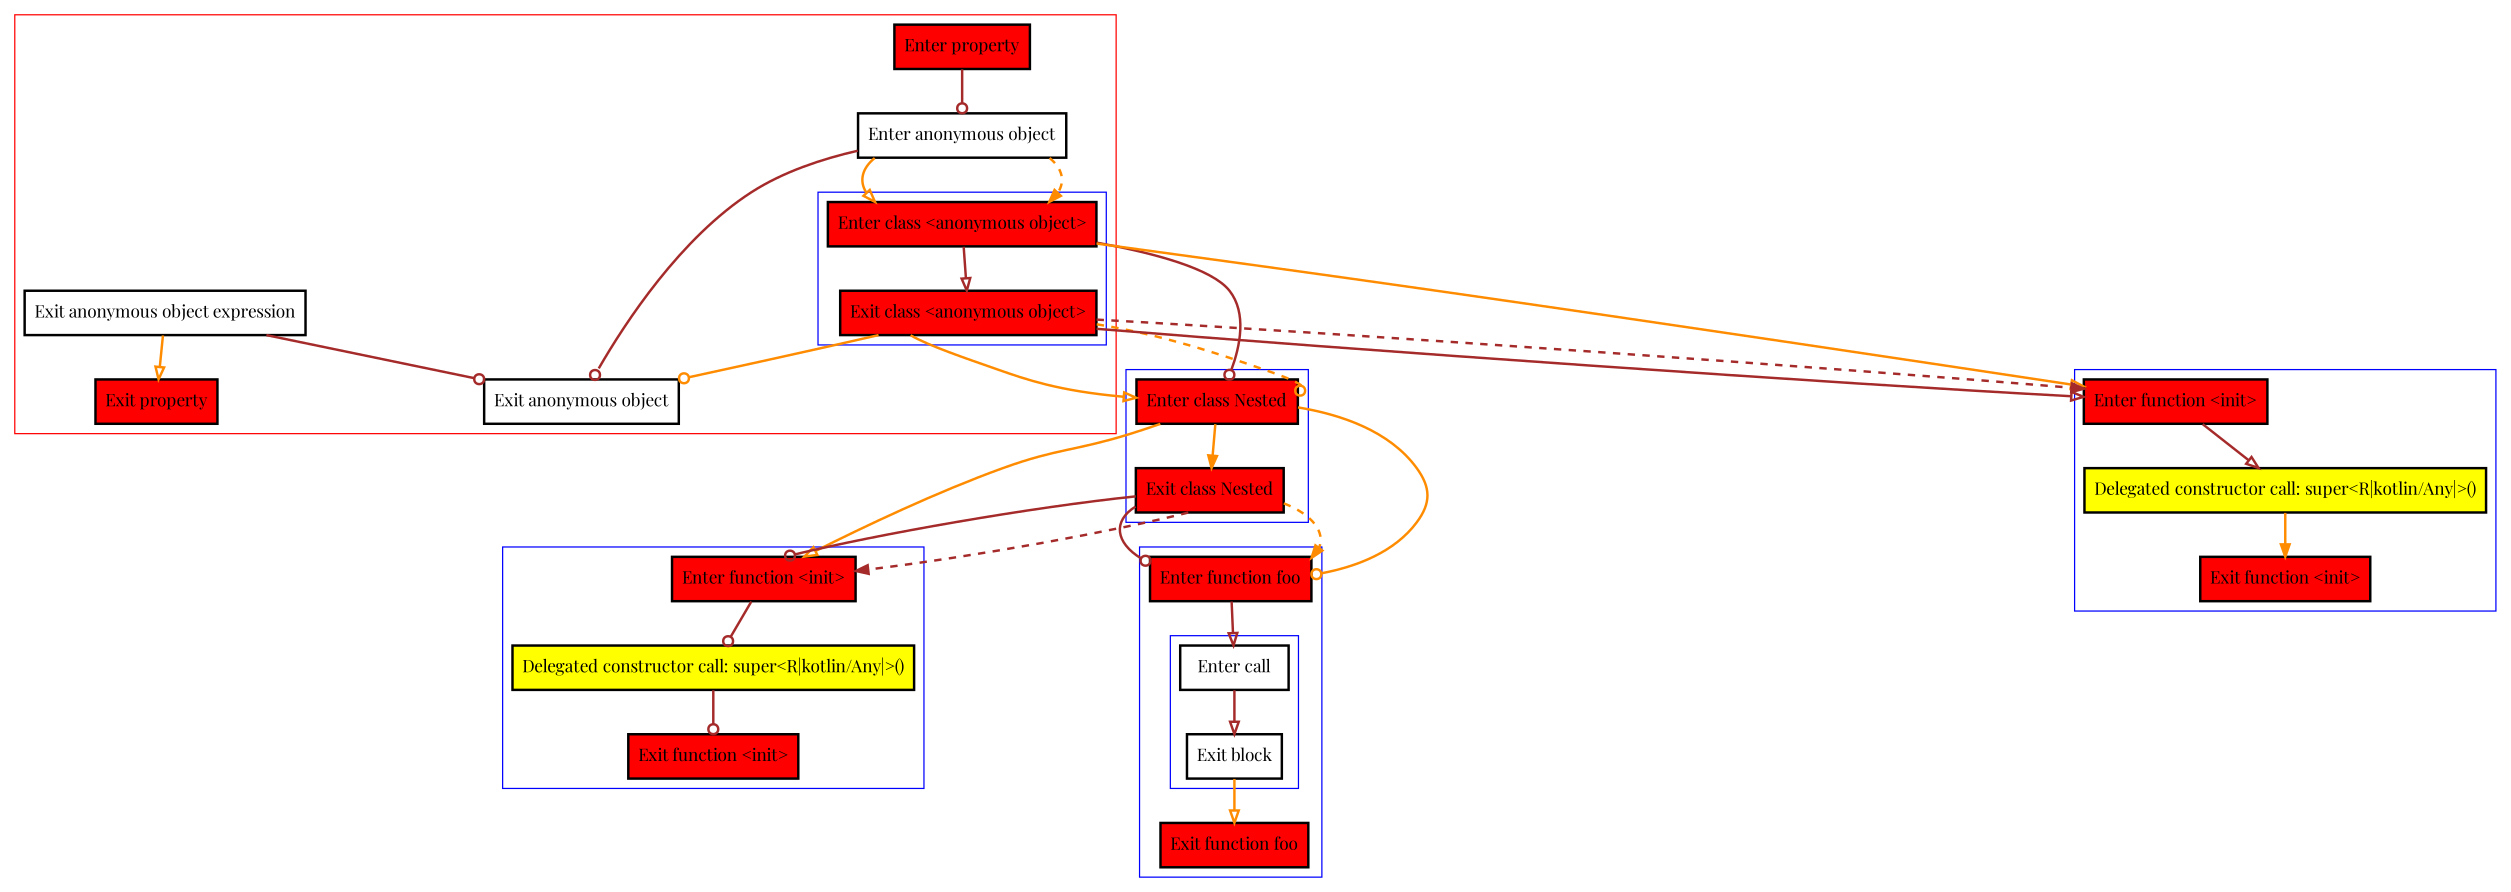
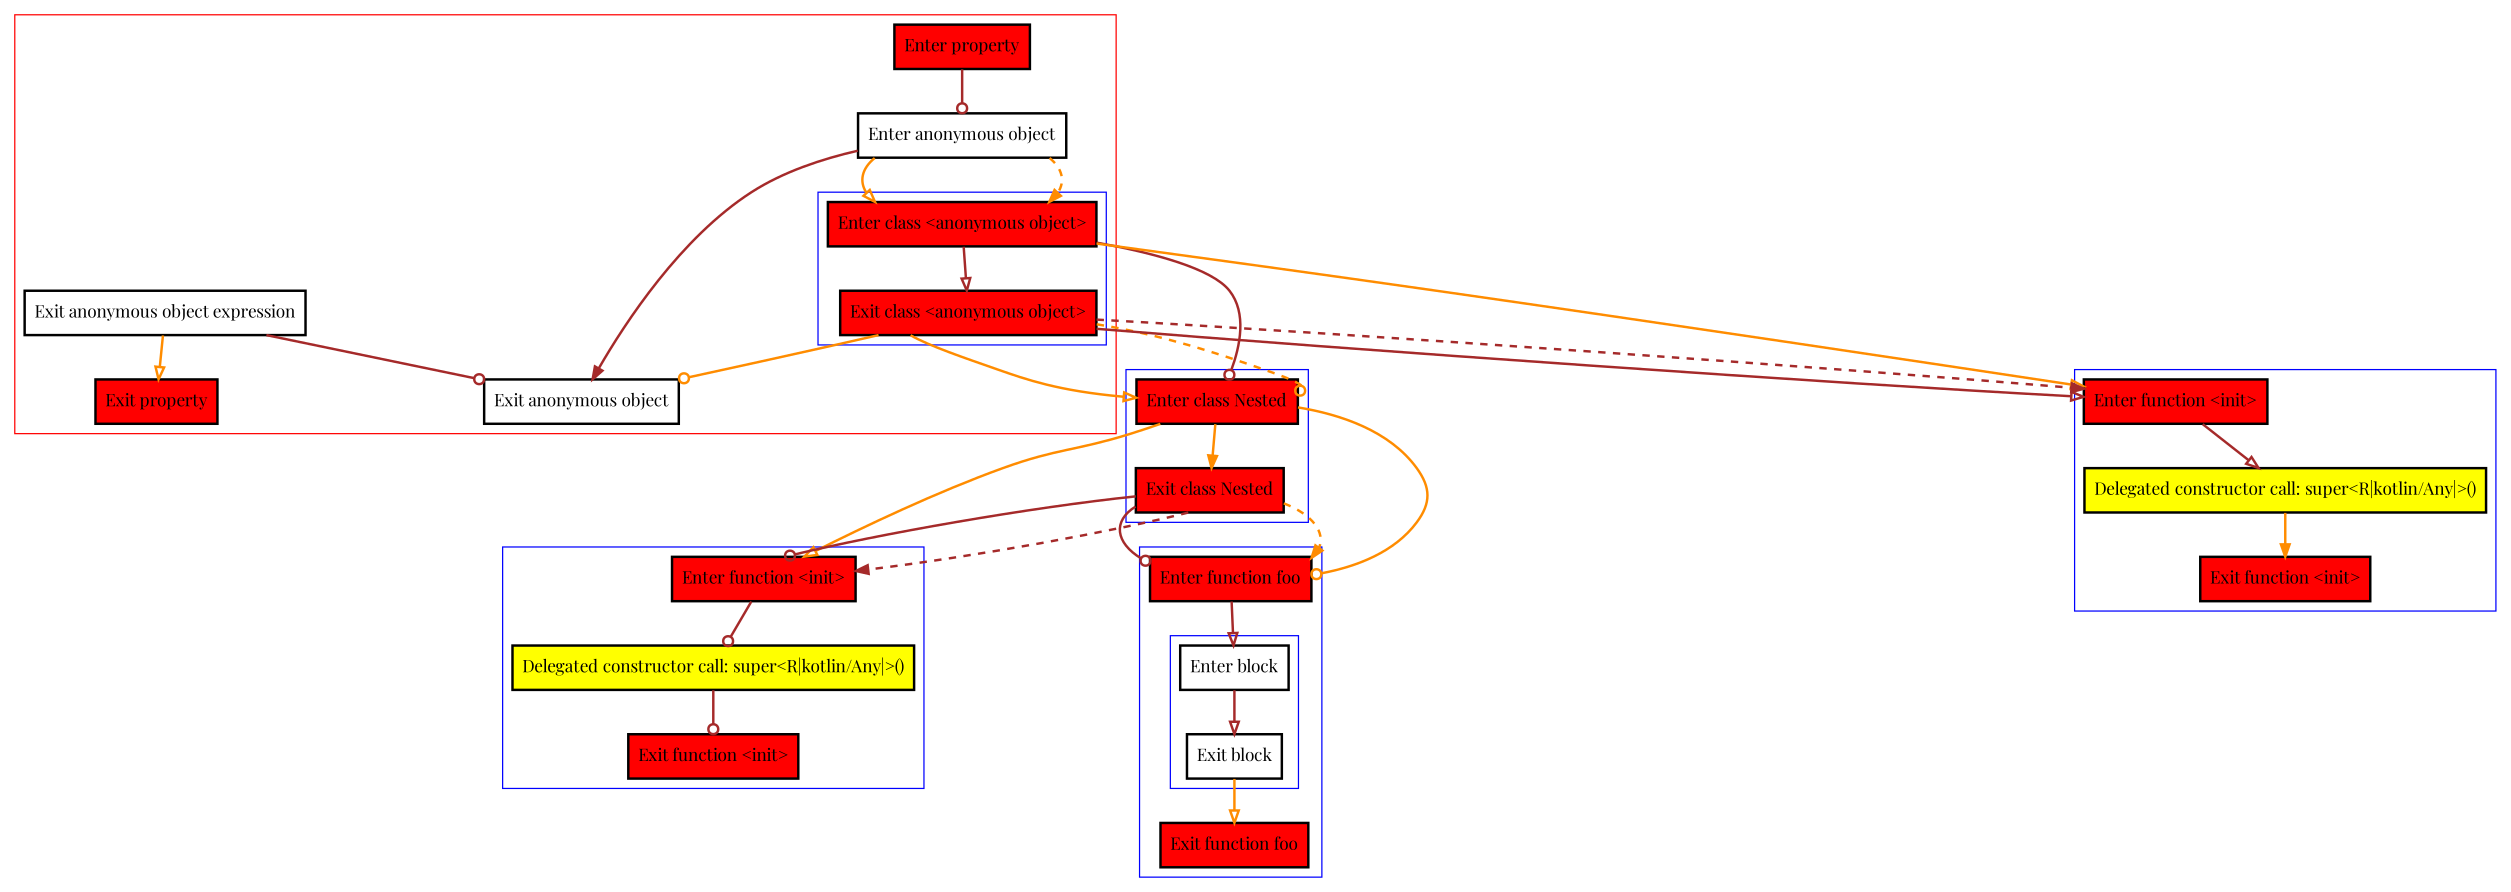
edge "Enter anonymous object" -> "Exit anonymous object": arrowhead odot -> normal
node "Enter call": label "Enter call" -> "Enter block"
